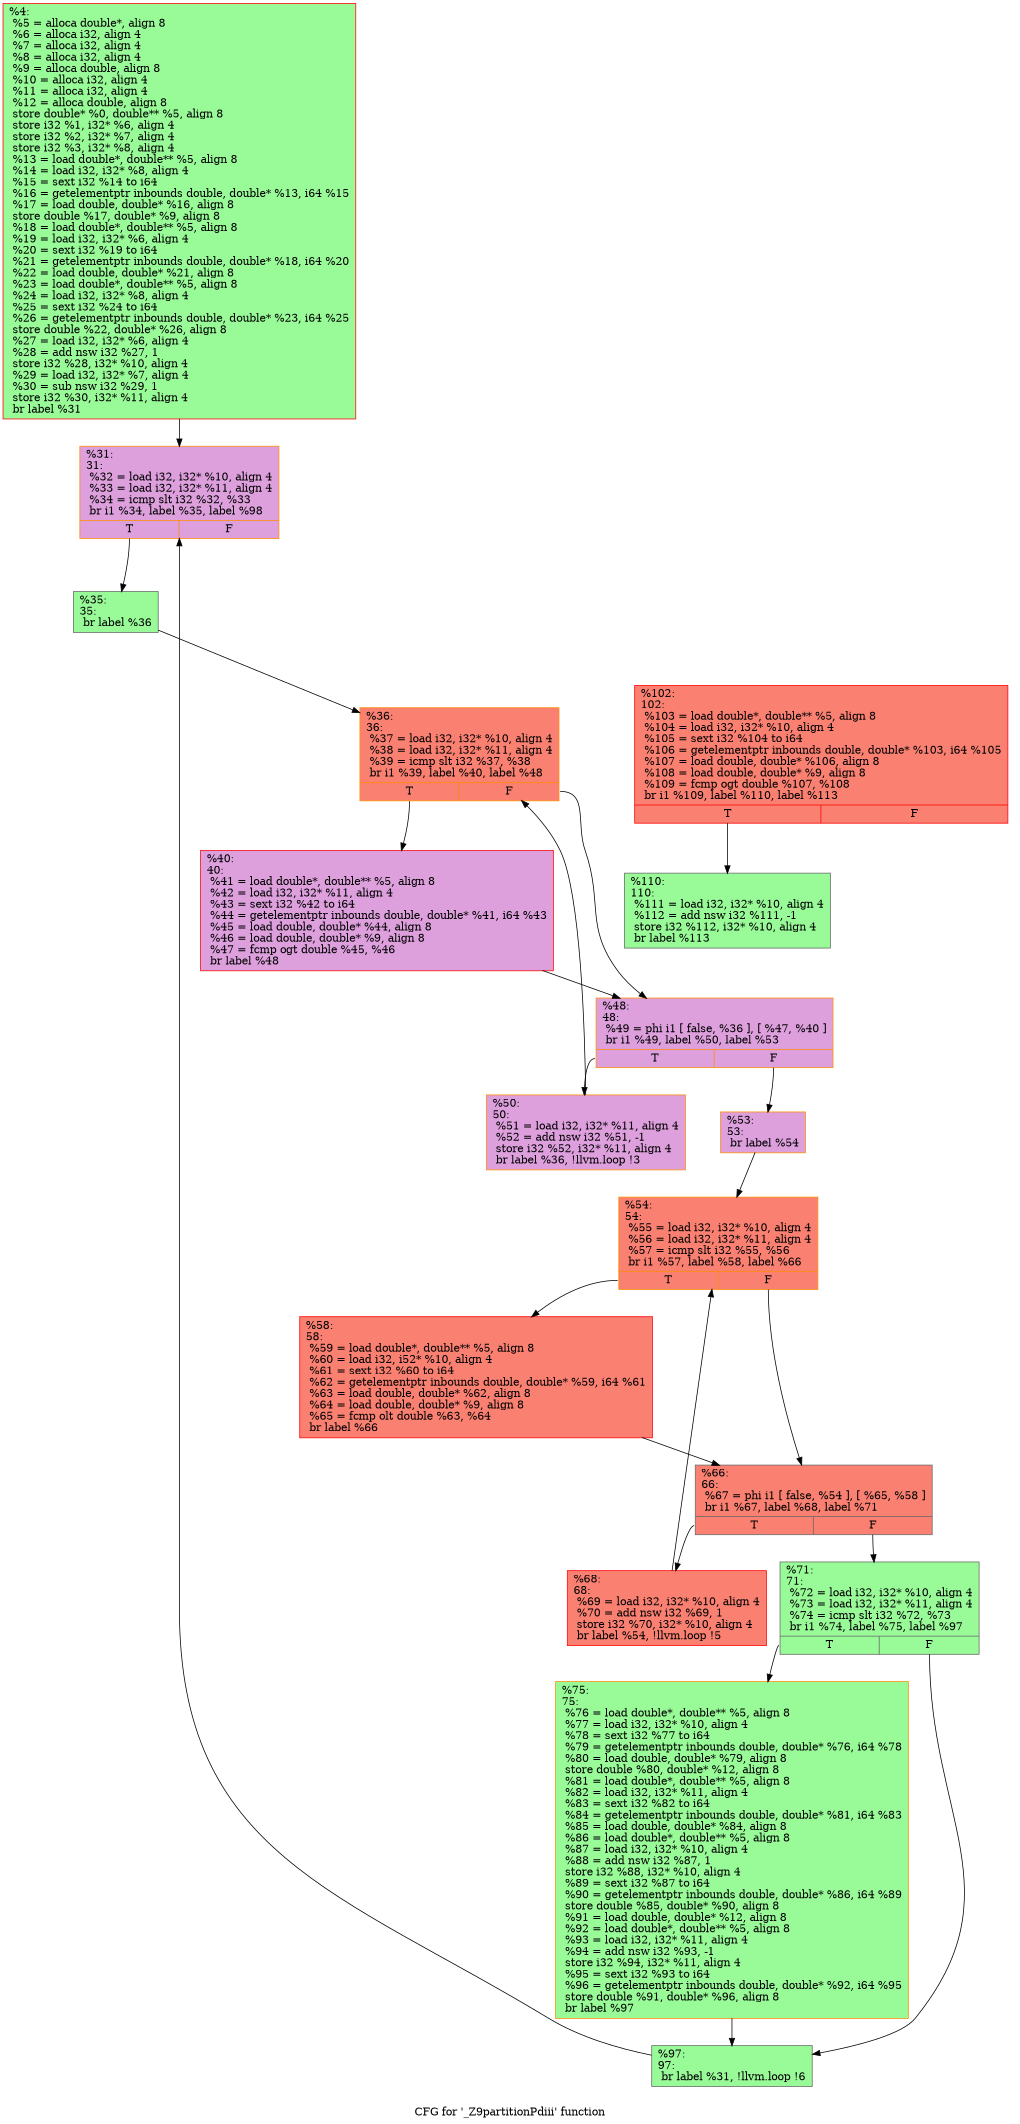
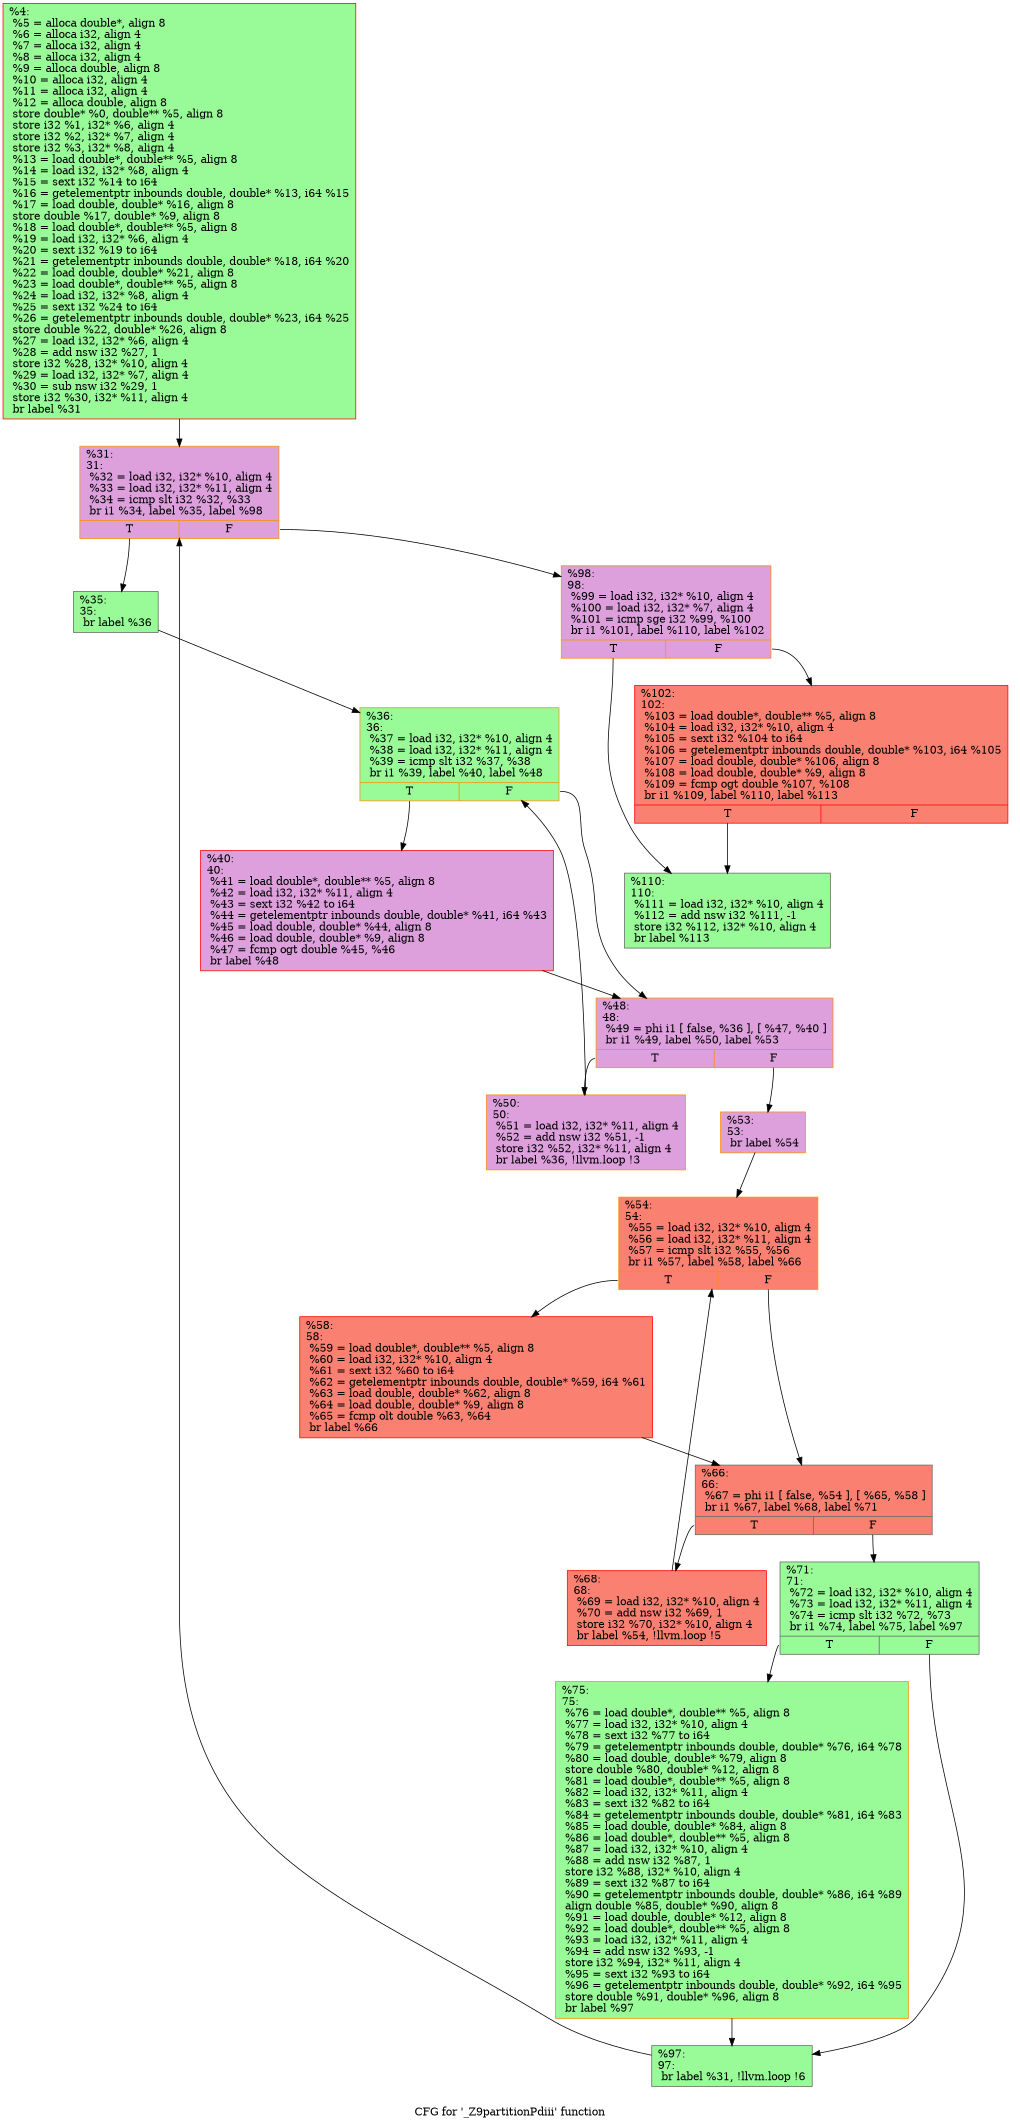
node "%98:": added
node "%36:": fillcolor salmon -> palegreen
node "%58:": text "%60 = load i32, i52* %10, align 4" -> "%60 = load i32, i32* %10, align 4"
node "%75:": text "store double %85, double* %90, align 8" -> "align double %85, double* %90, align 8"
